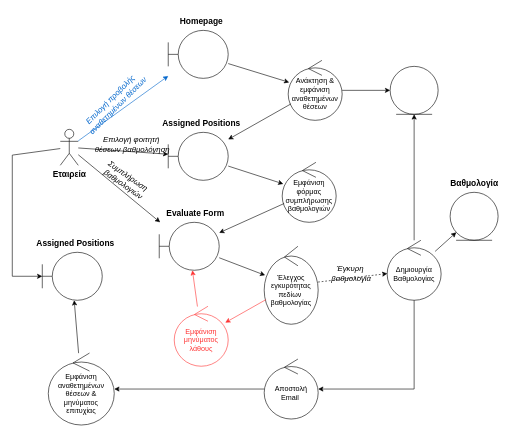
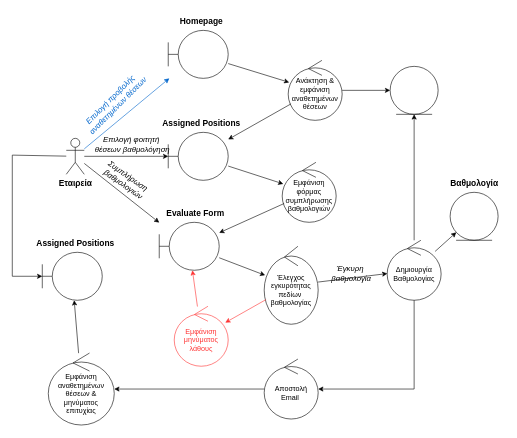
node "Εταιρεία": moved (69, 147) -> (75, 156)
edge "Έλεγχος εγκυρότητας πεδίων βαθμολογίας" -> "Δημιουργία Βαθμολογίας": style dashed -> solid
